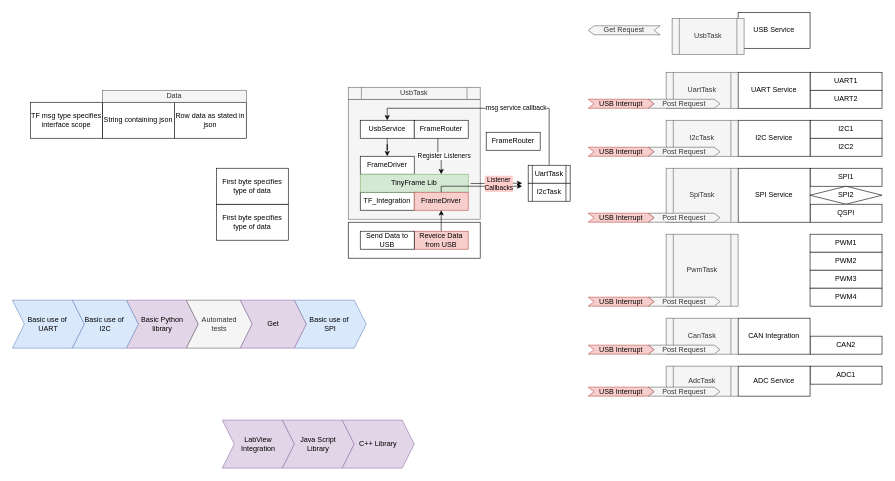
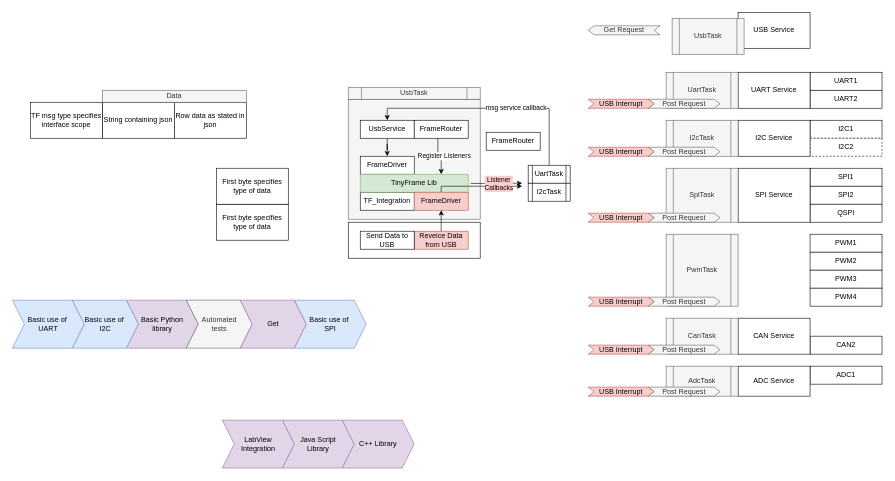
node "I2C2": style solid -> dashed
node "SPI2": shape diamond -> rectangle
node "CAN Integration": label "CAN Integration" -> "CAN Service"
